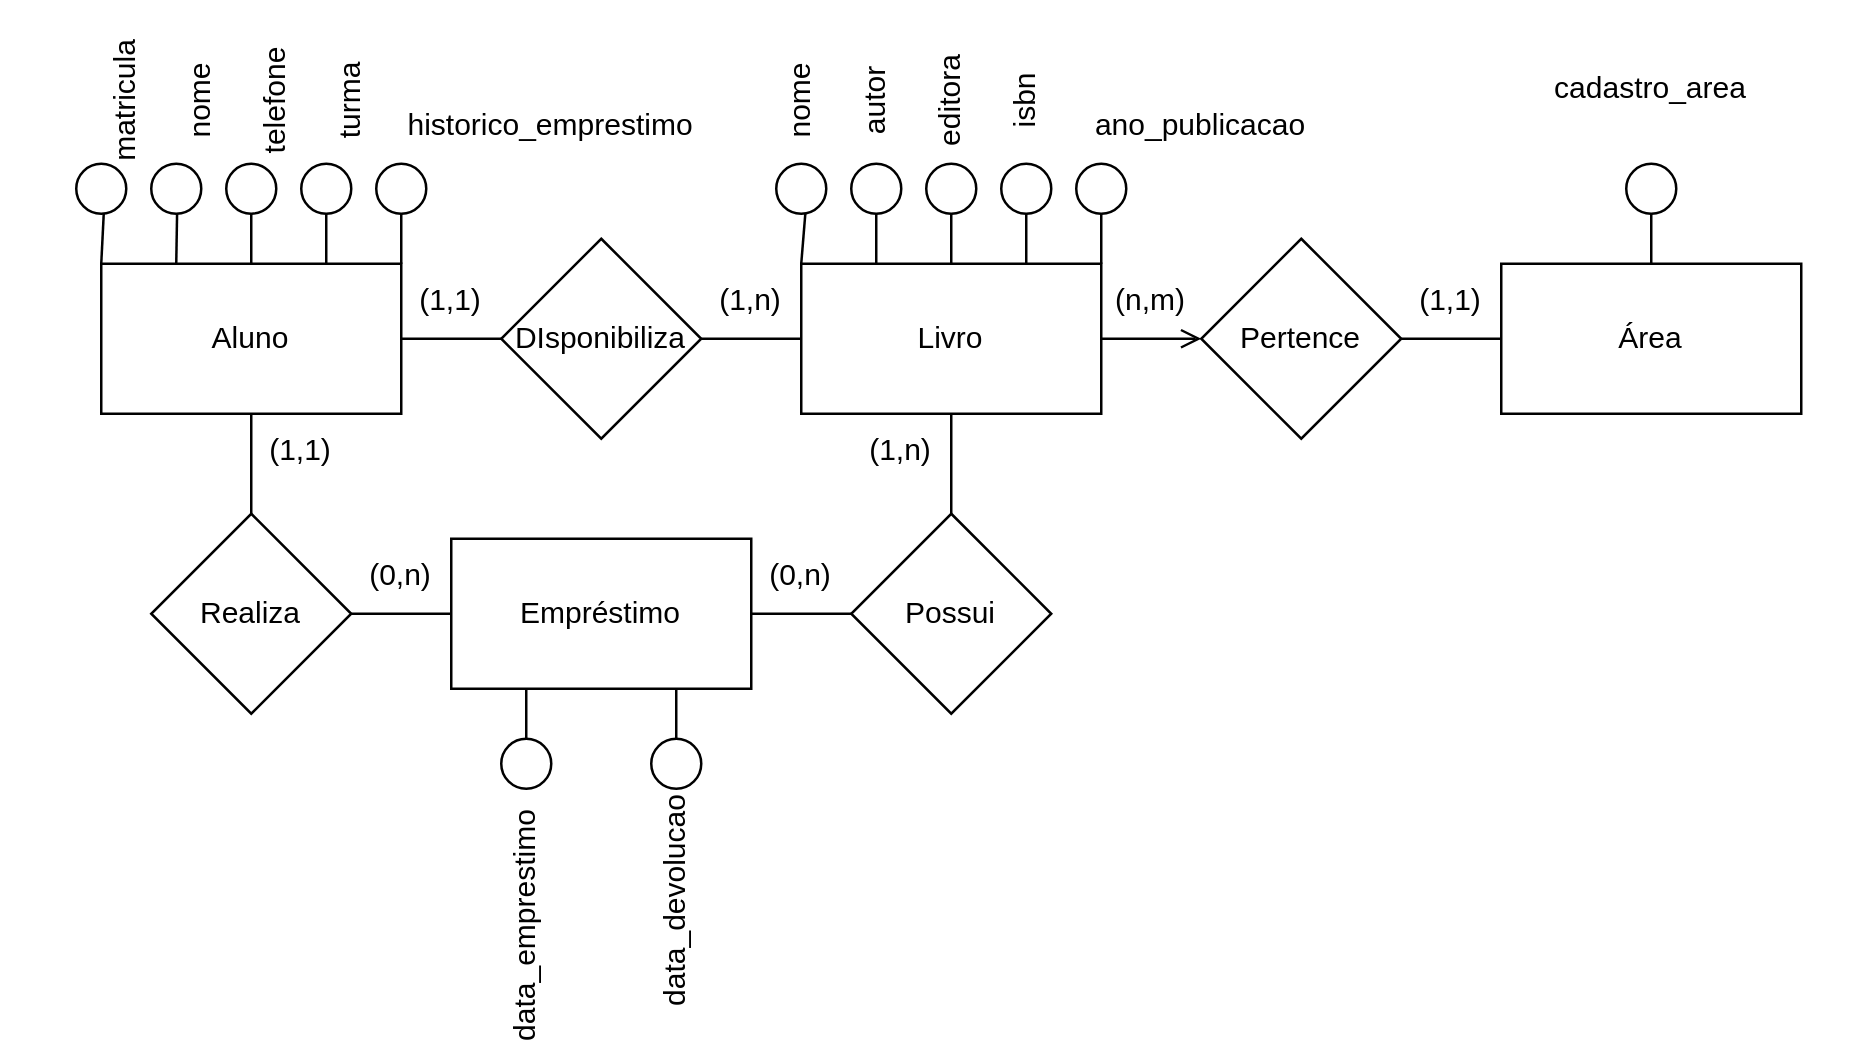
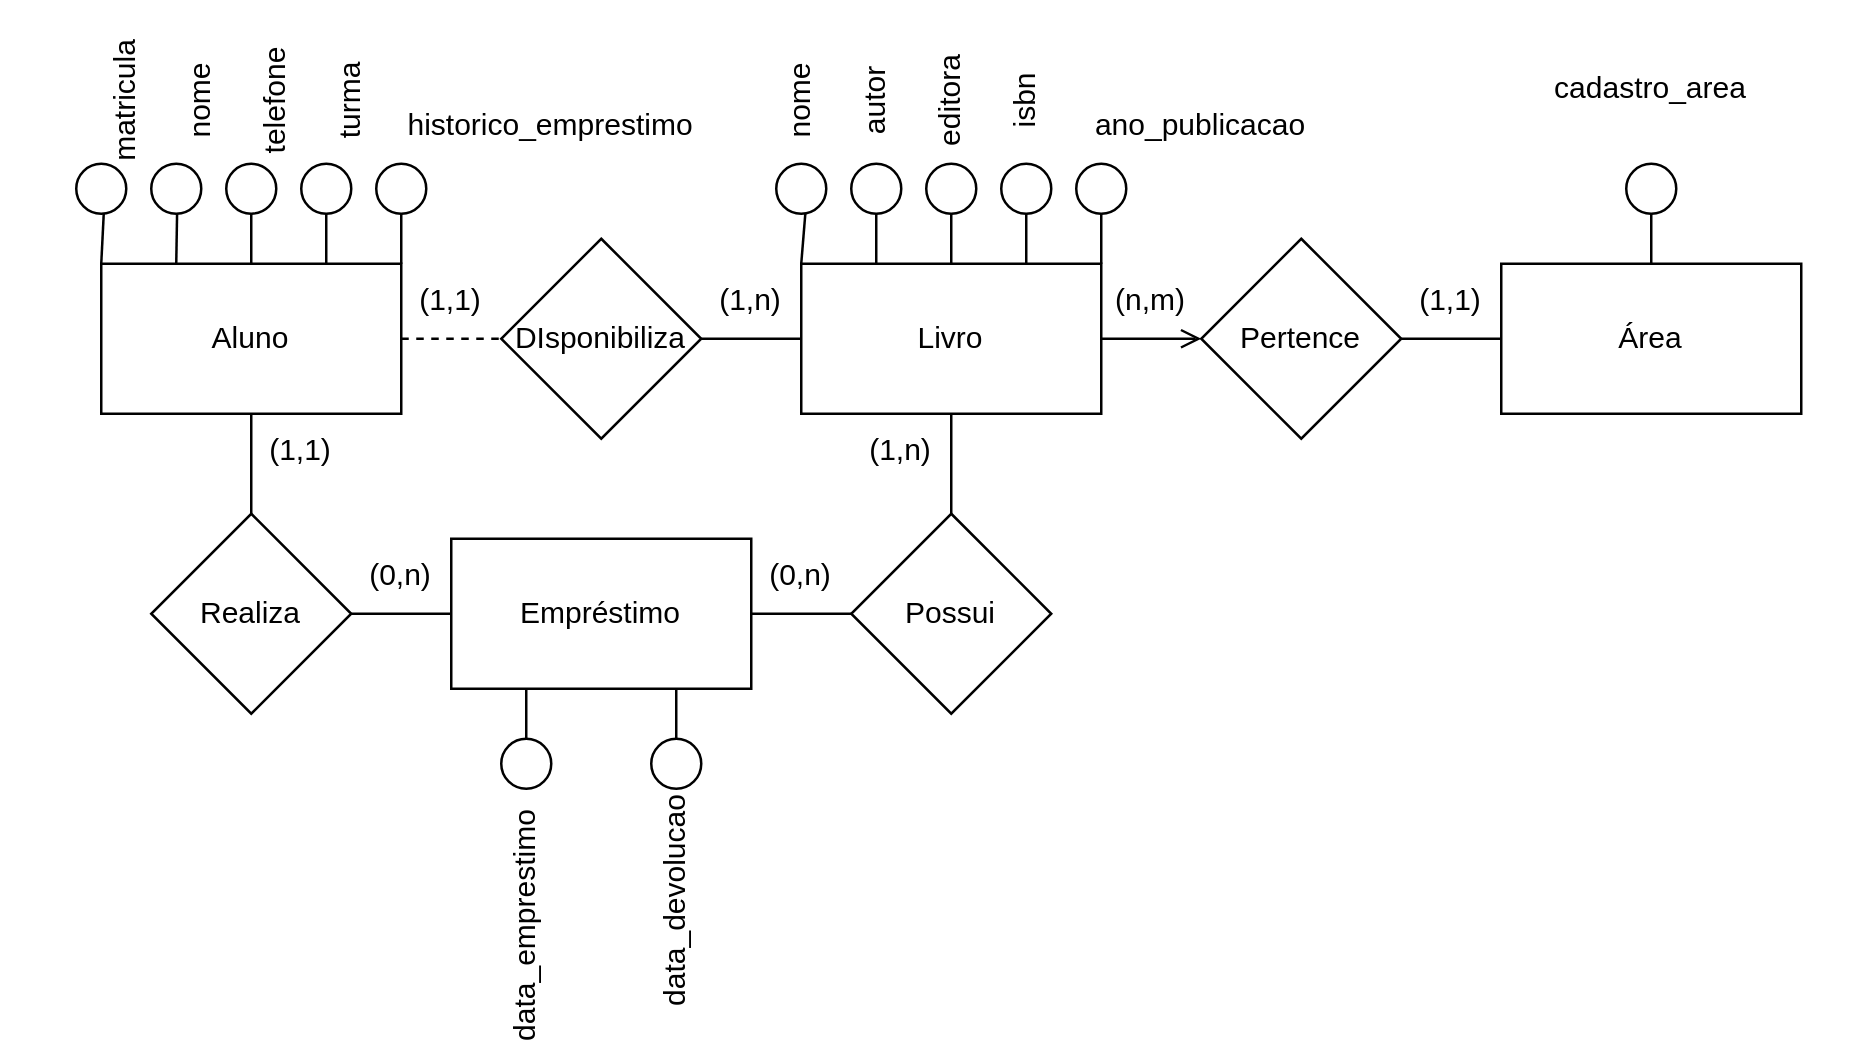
edge "Aluno" -- "DIsponibiliza": style solid -> dashed
